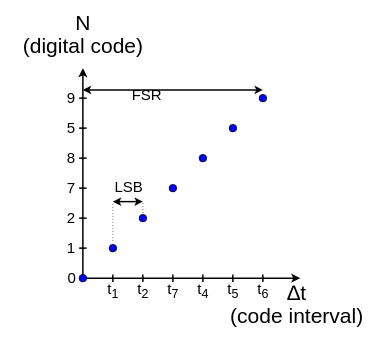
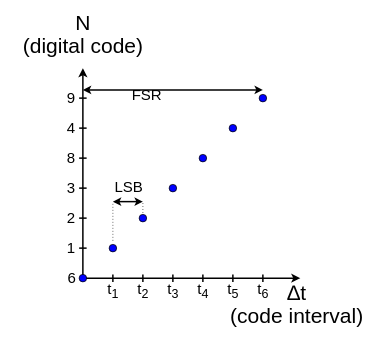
node "5": label "5" -> "4"
node "7": label "7" -> "3"
node "0": label "0" -> "6"
node "t7": label "t7" -> "t3"
